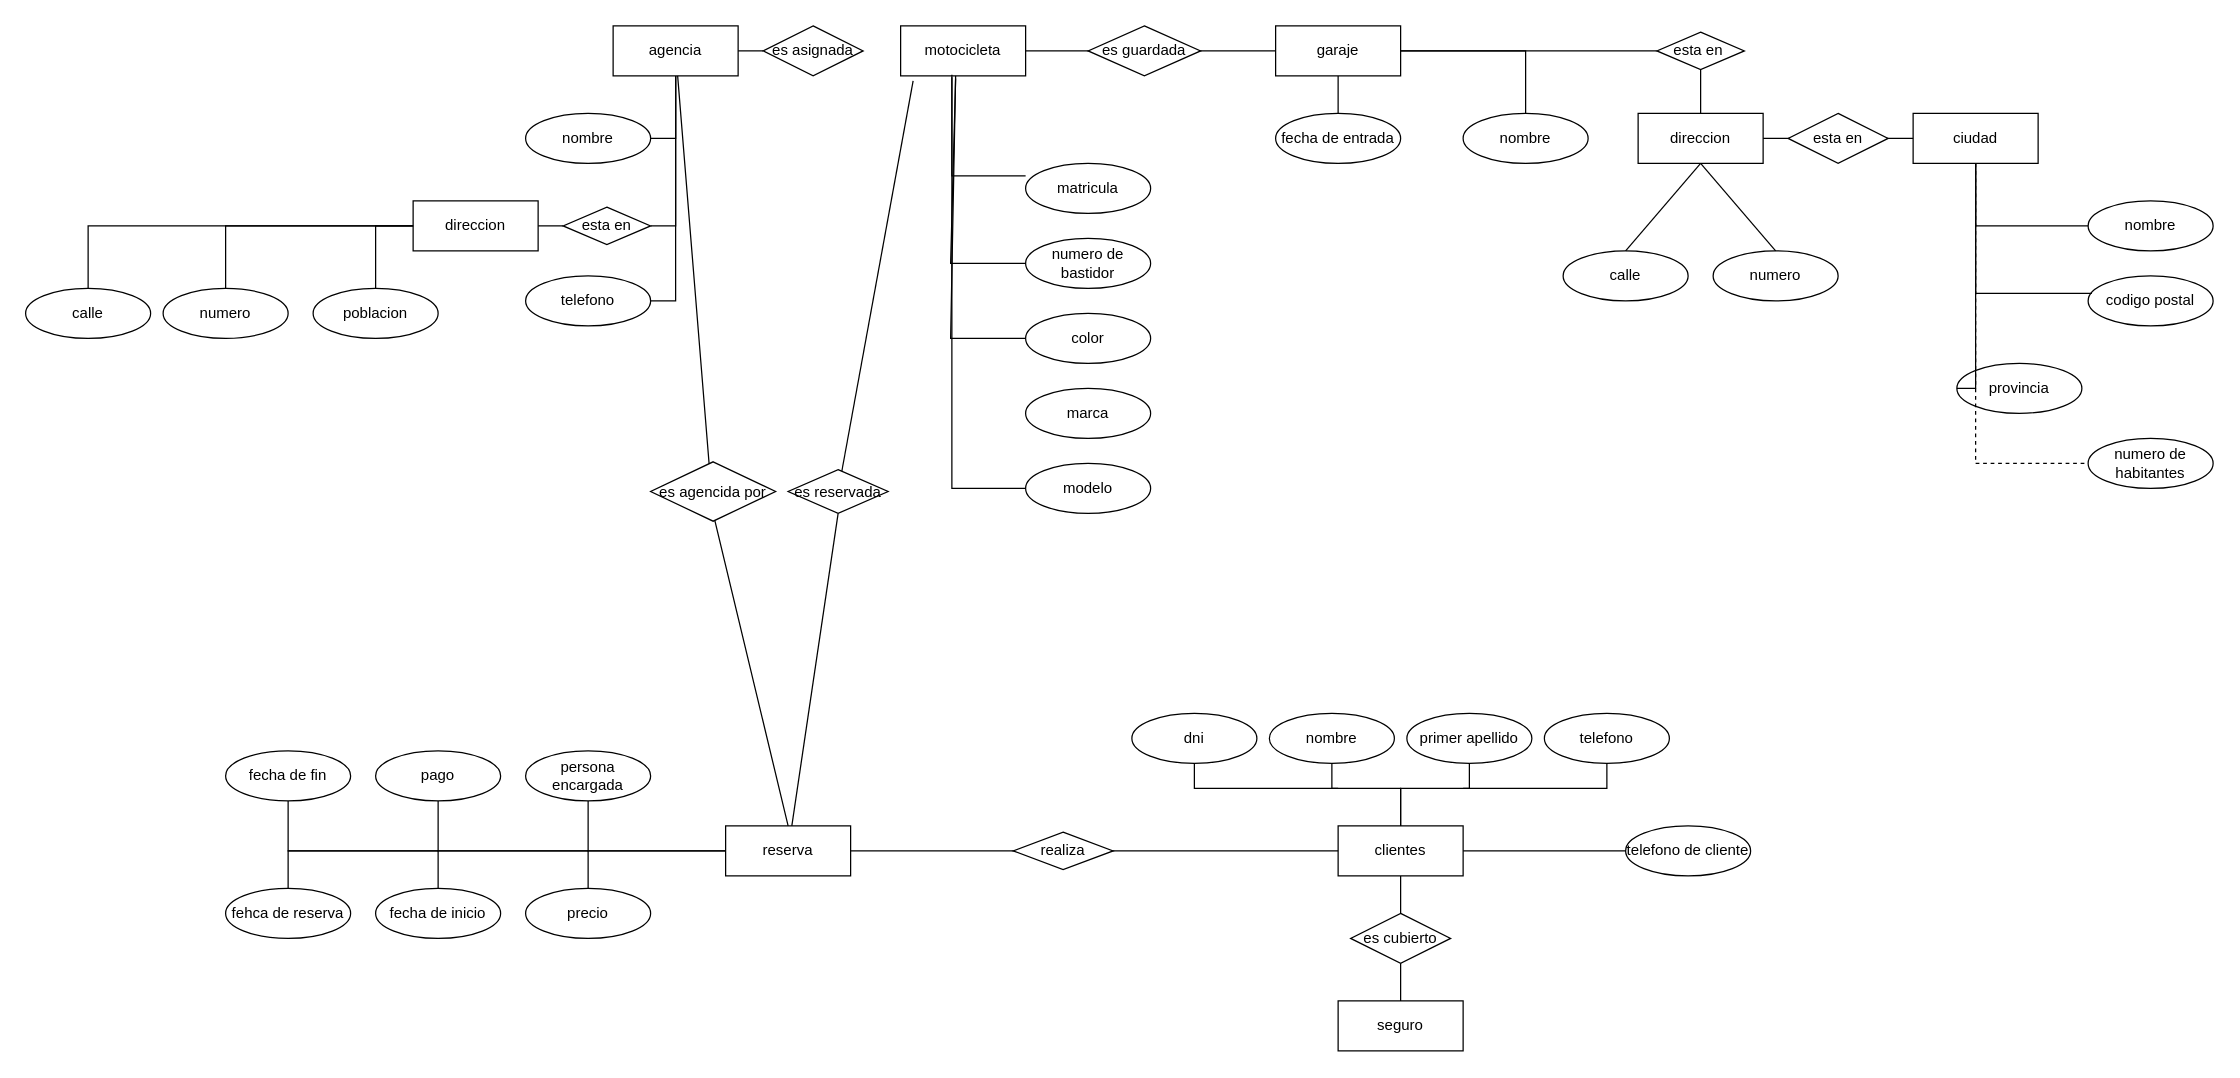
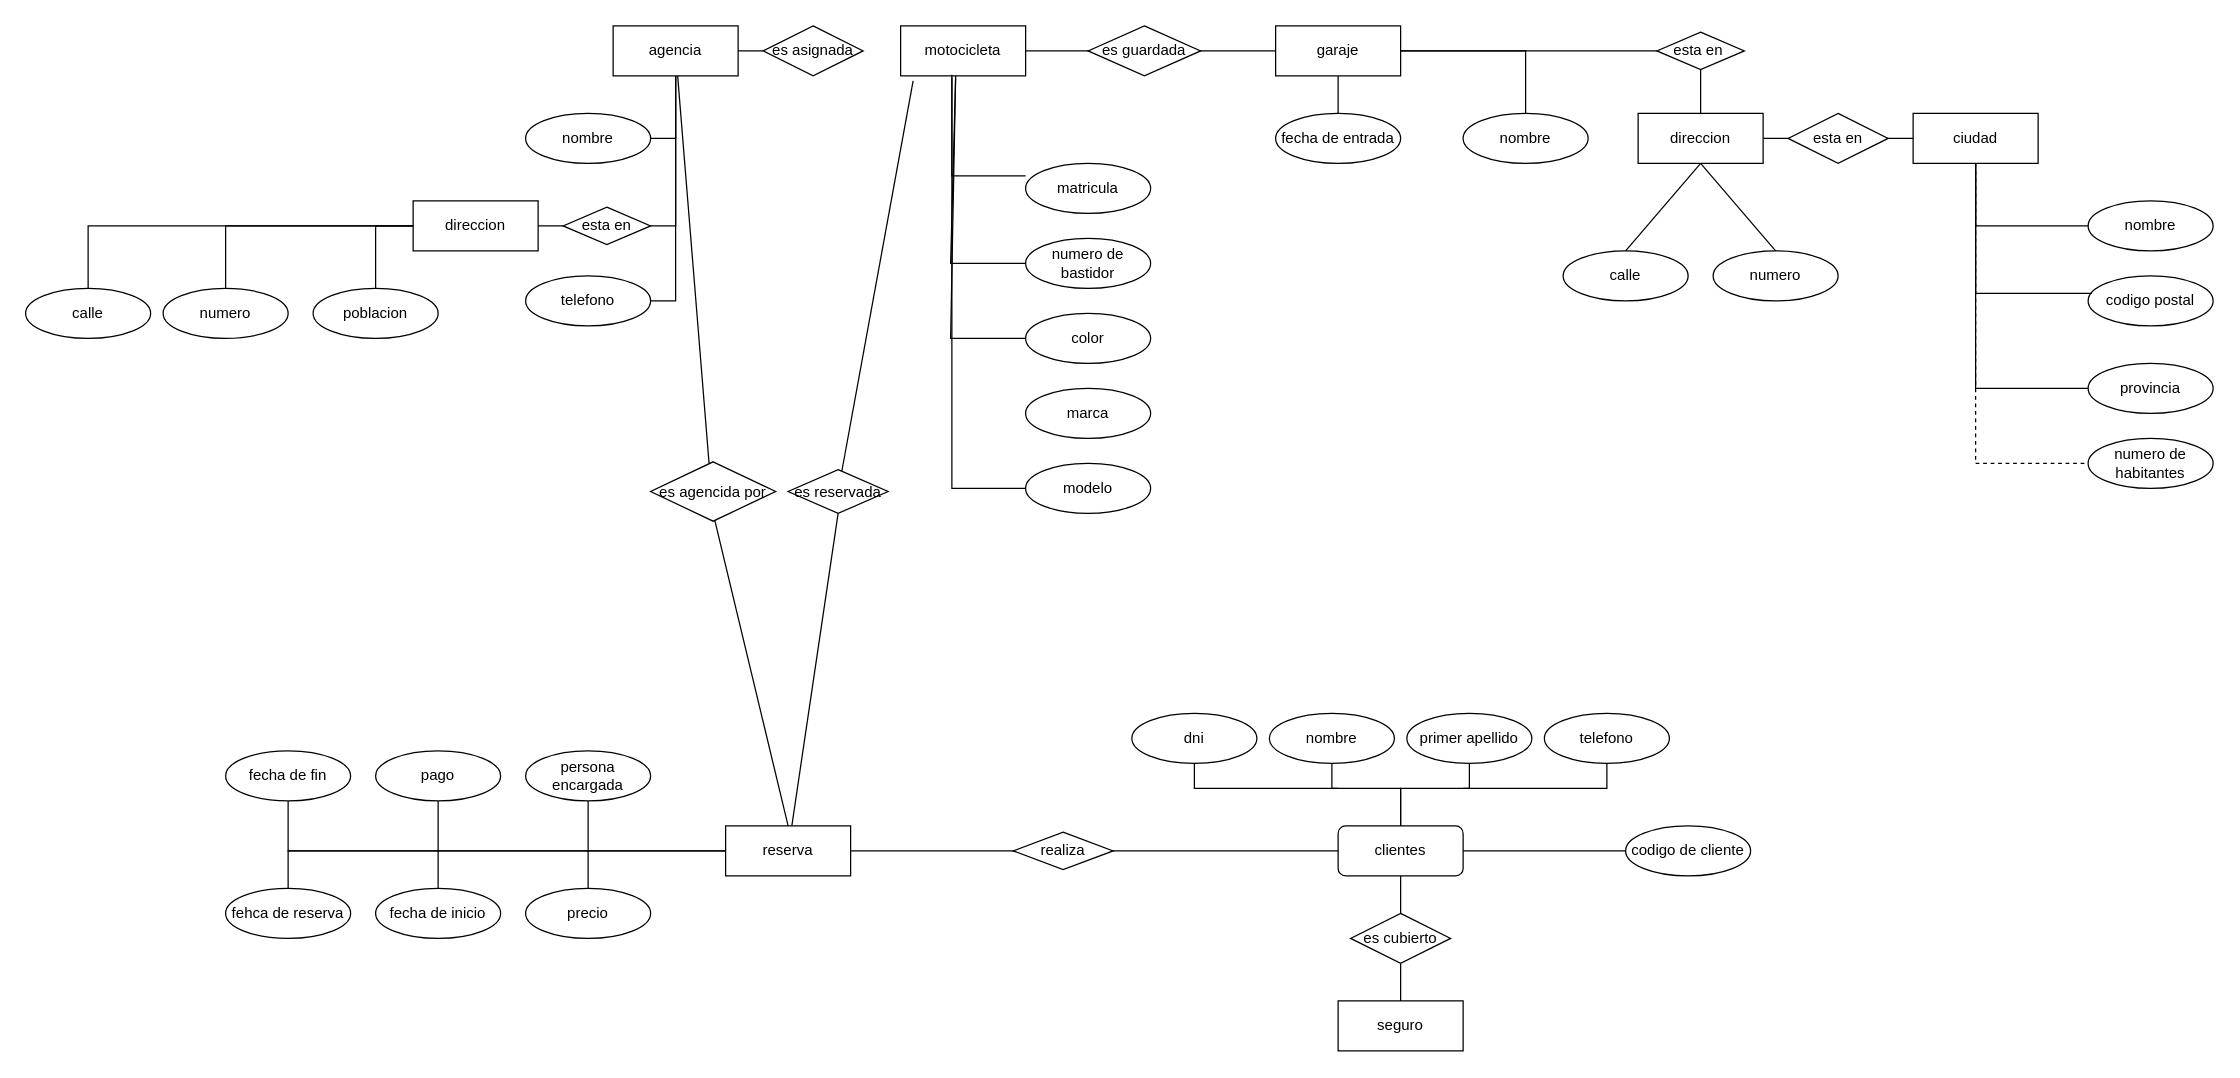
node "provincia": moved (2019, 388) -> (2151, 388)
node "clientes": shape rectangle -> rounded rectangle
node "telefono de cliente": label "telefono de cliente" -> "codigo de cliente"
